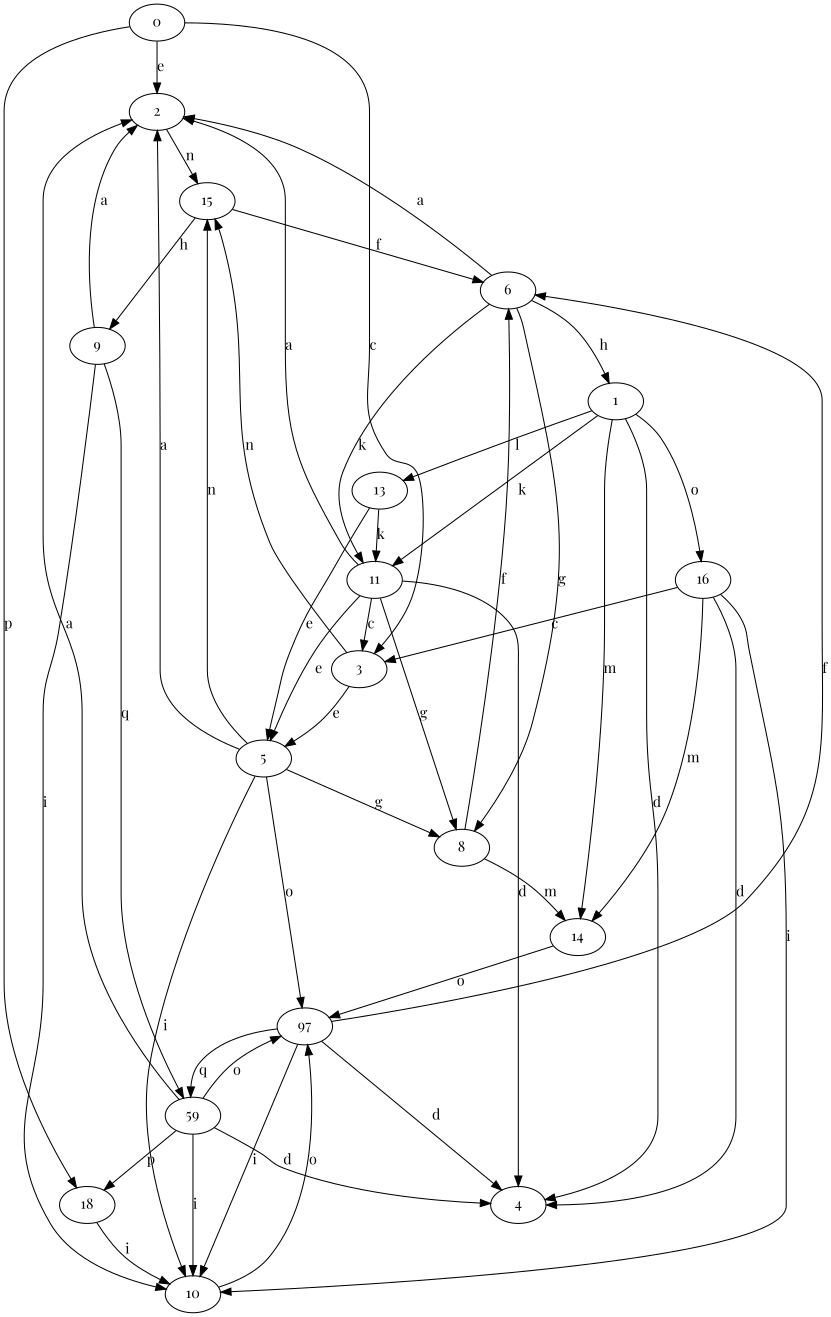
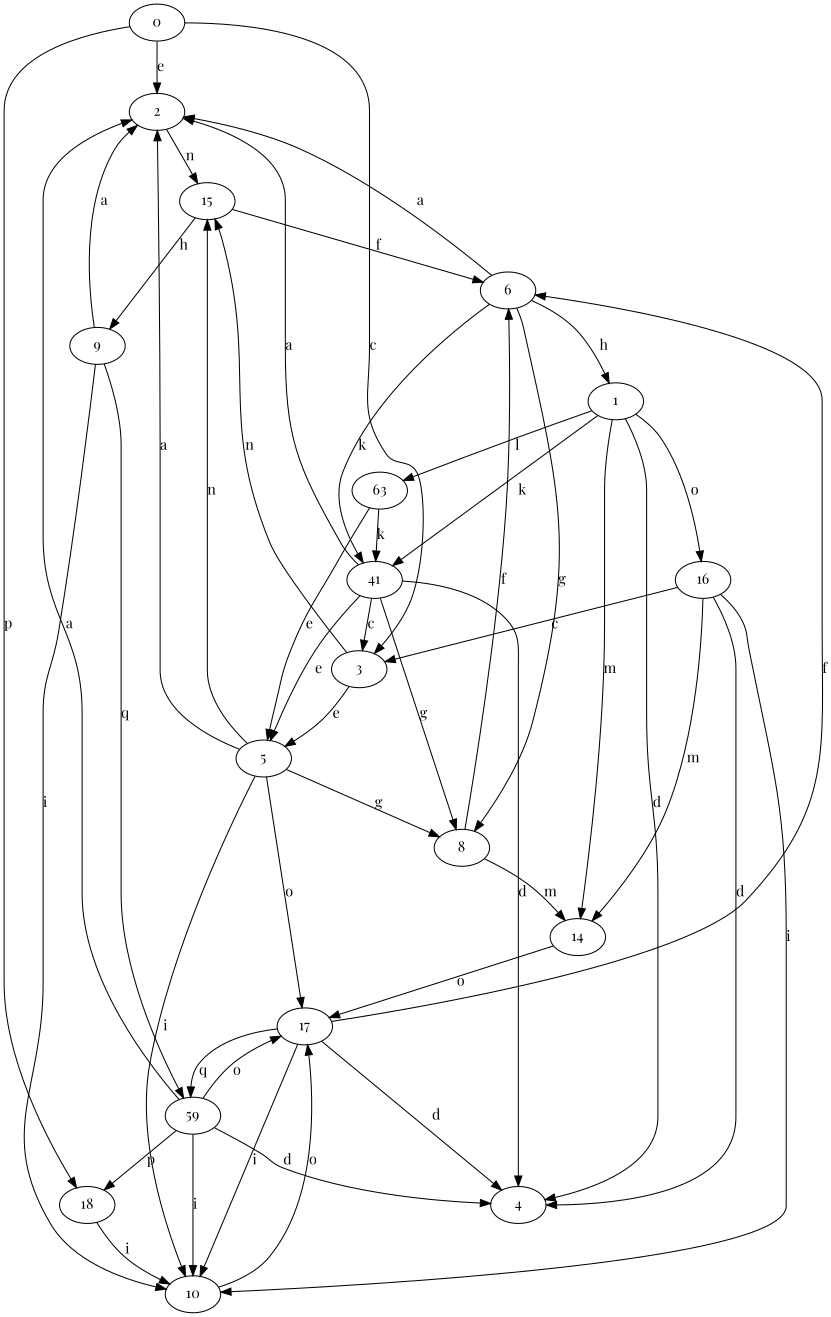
node "13": label "13" -> "63"
node "11": label "11" -> "41"
node "97": label "97" -> "17"
